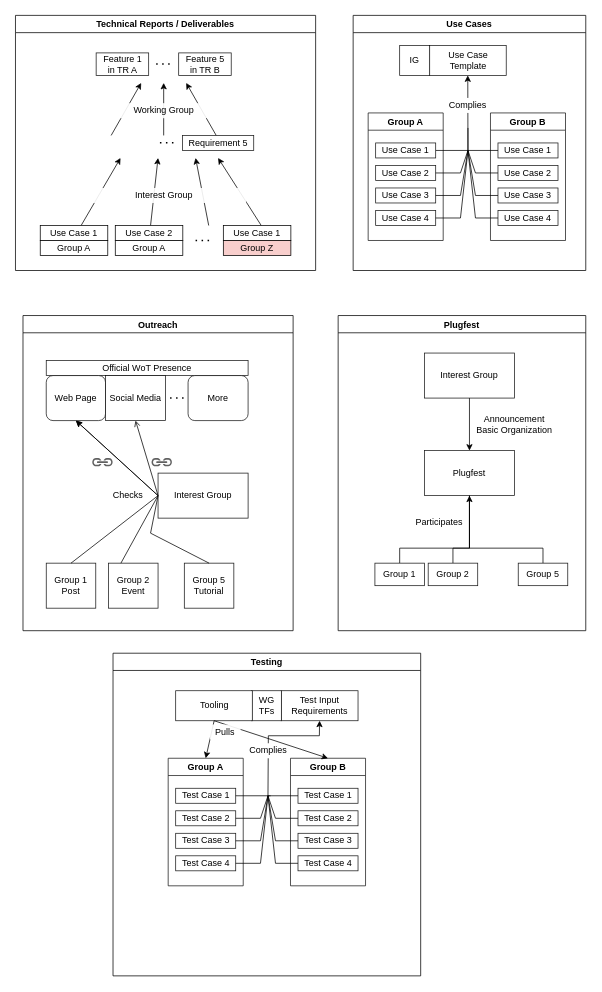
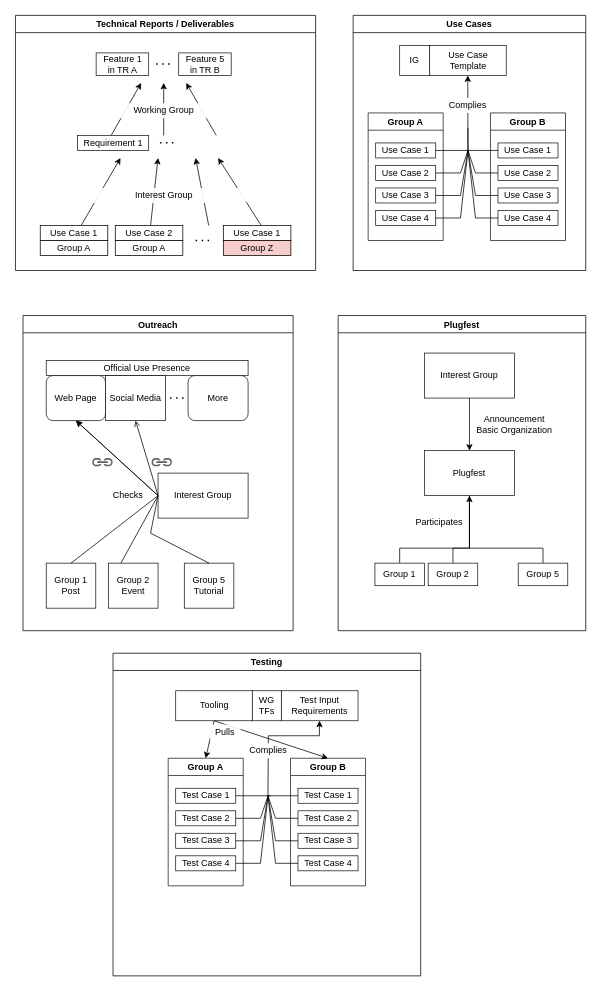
node "Requirement 1": added
node "Requirement 5": removed
node "Official WoT Presence": label "Official WoT Presence" -> "Official Use Presence"
